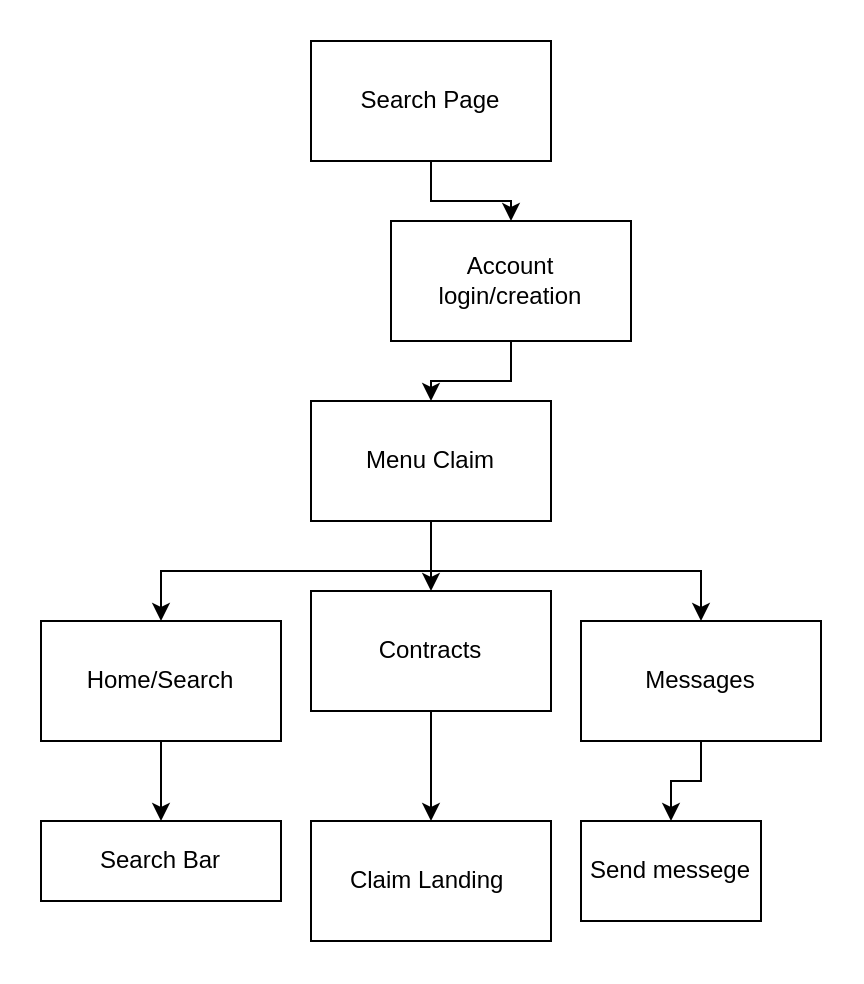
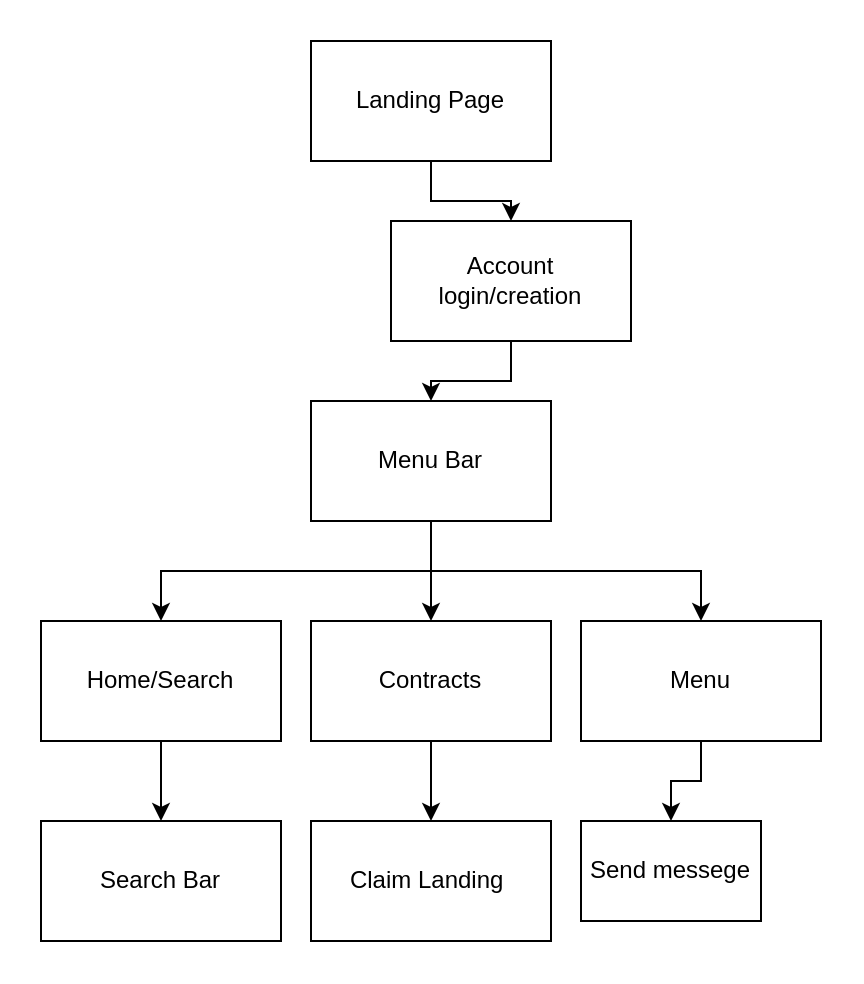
node "Search Page": label "Search Page" -> "Landing Page"
node "Menu Claim": label "Menu Claim" -> "Menu Bar"
node "Contracts": moved (431, 651) -> (431, 681)
node "Messages": label "Messages" -> "Menu"
node "Search Bar": size 240x80 -> 240x120
